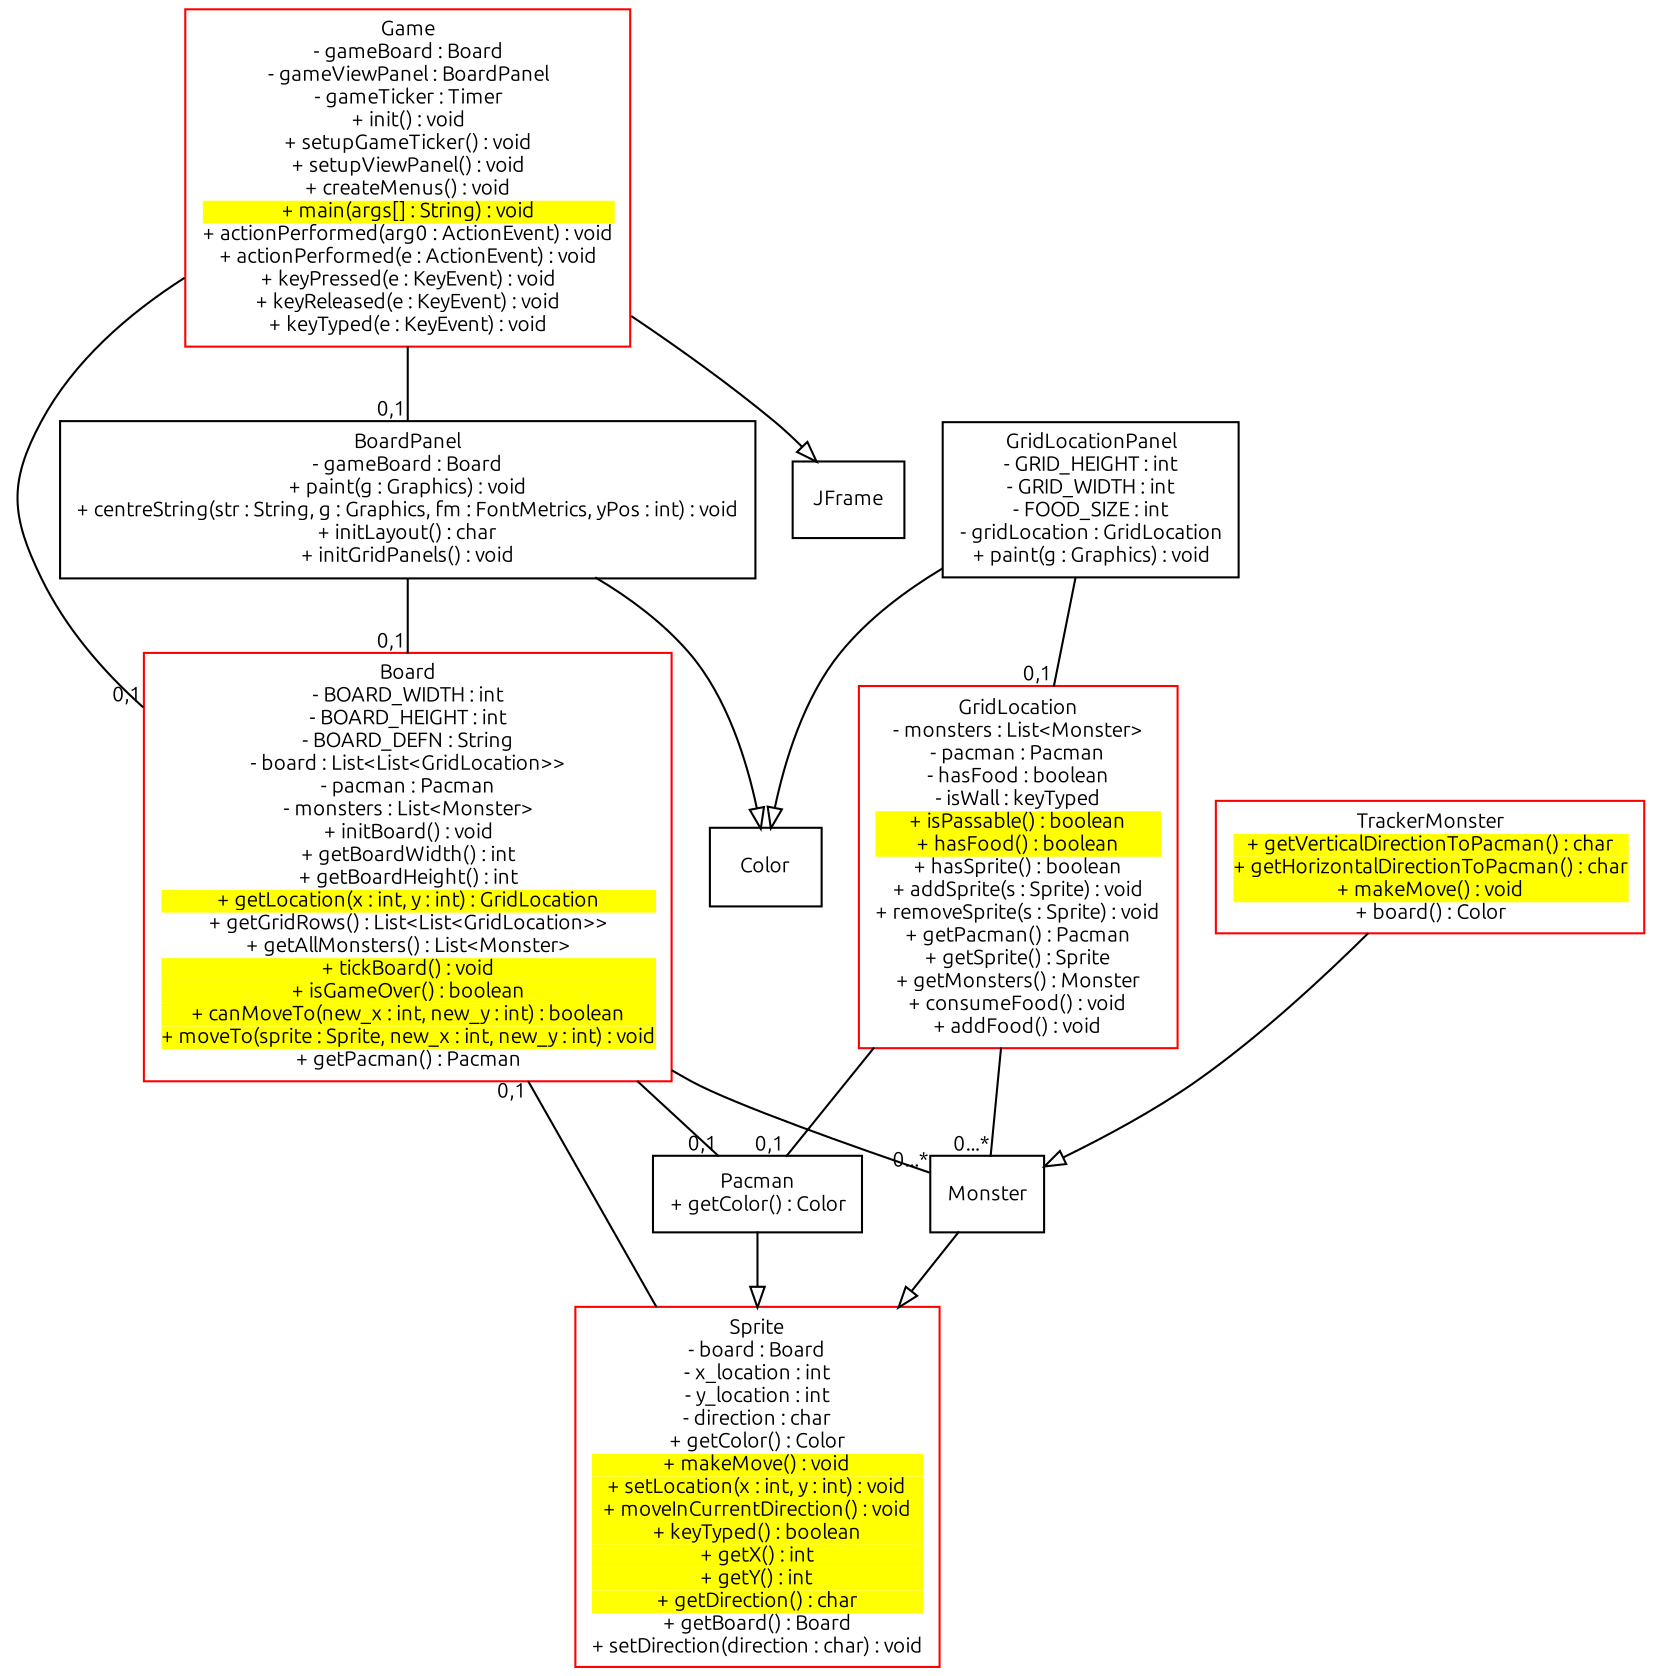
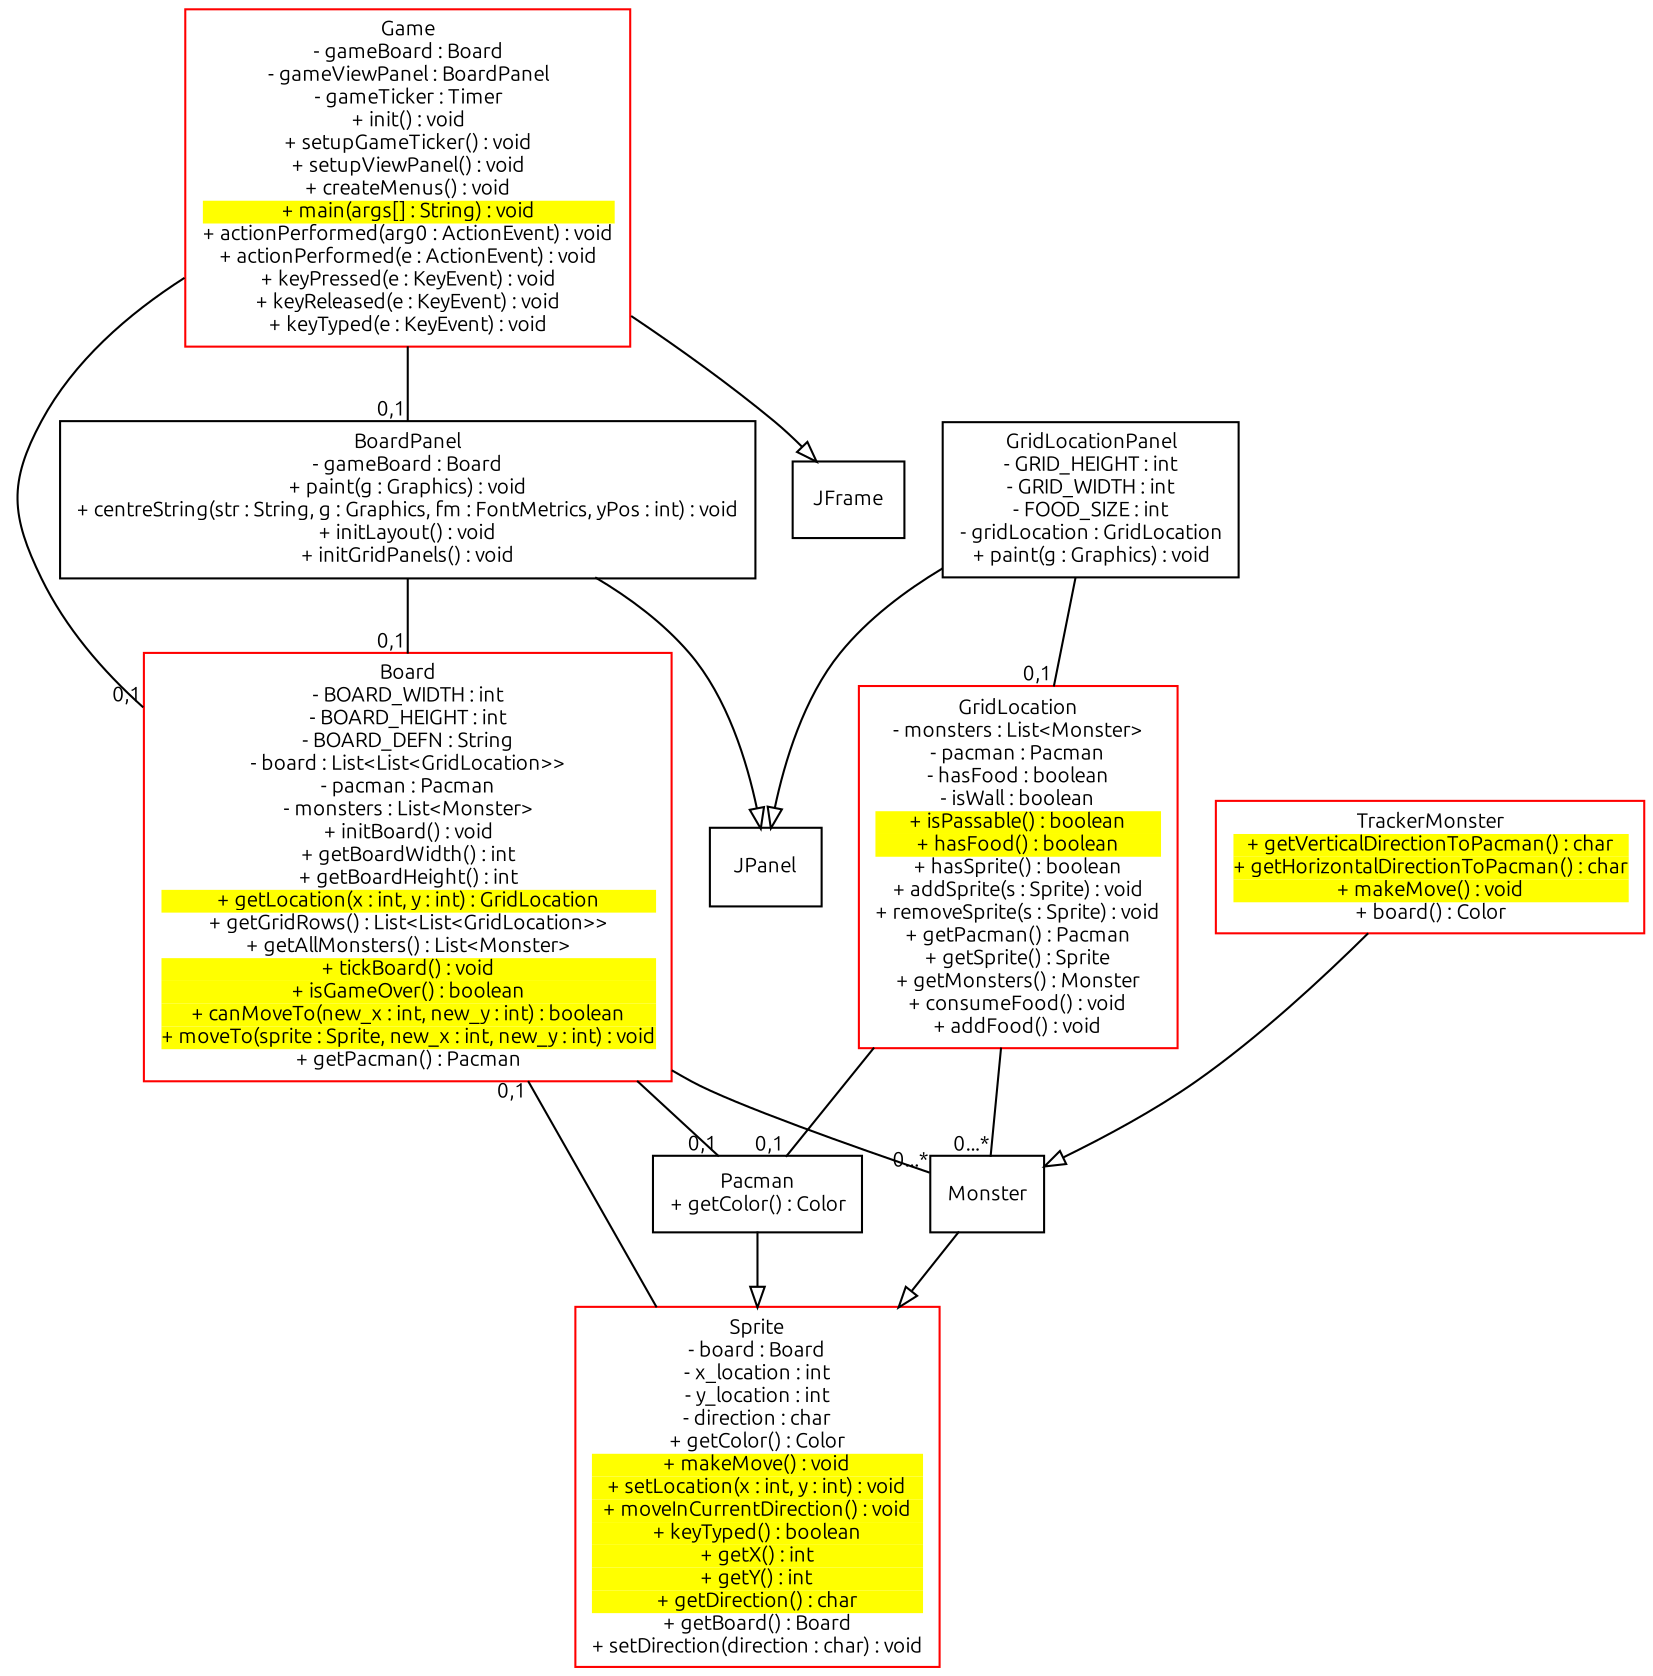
node "BoardPanel": text "+ initLayout() : char" -> "+ initLayout() : void"
node "GridLocation": text "- isWall : keyTyped" -> "- isWall : boolean"
node "Color": label "Color" -> "JPanel"
